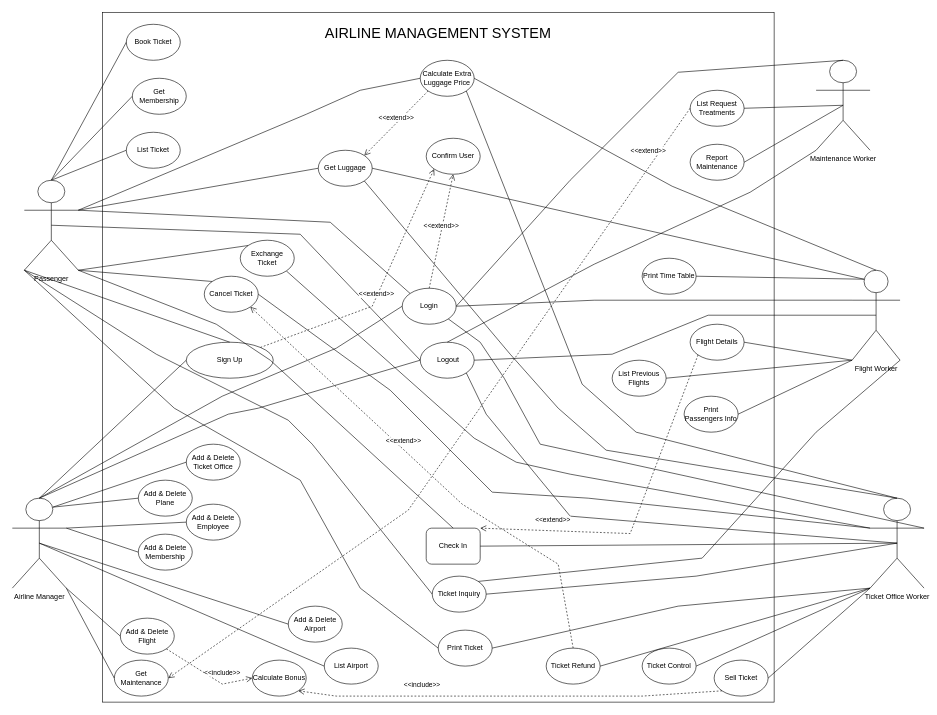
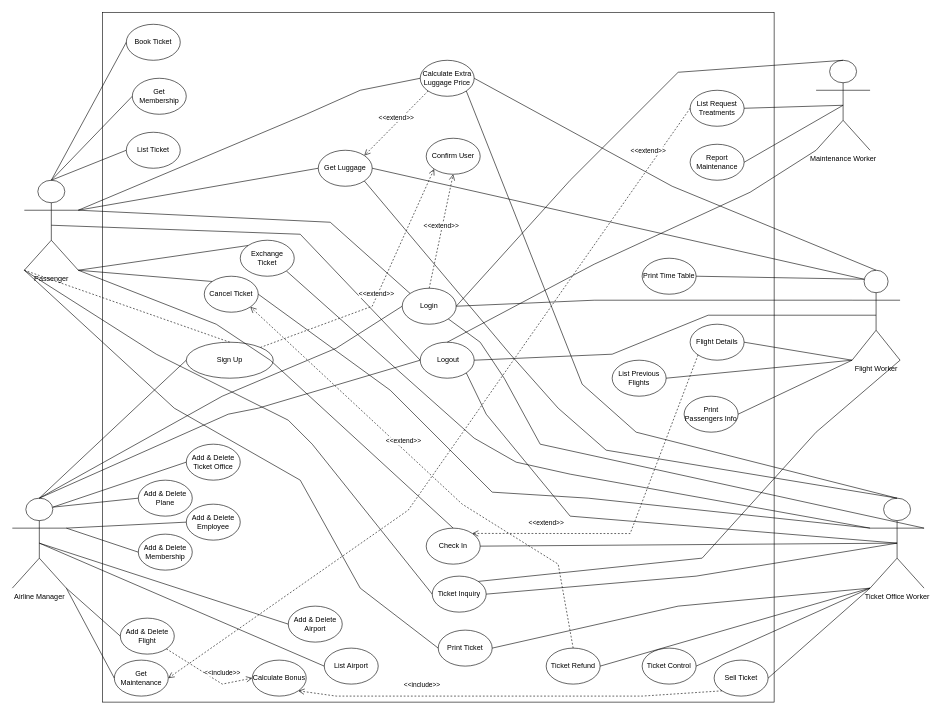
node "AIRLINE MANAGEMENT SYSTEM": removed
edge "Passenger" -- "Sign Up": style solid -> dashed
node "Check In": shape rounded rectangle -> ellipse
